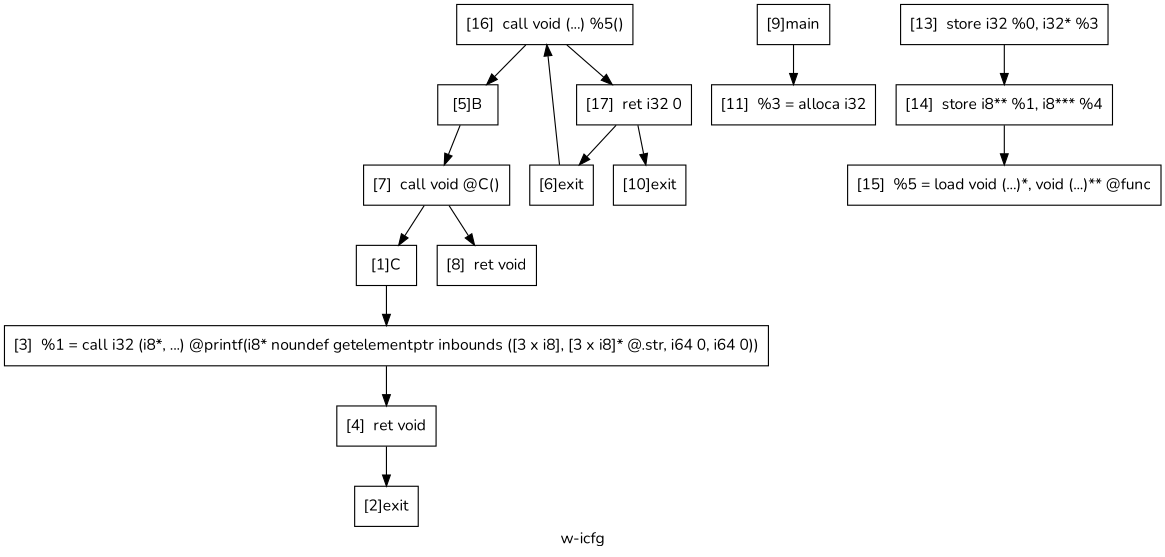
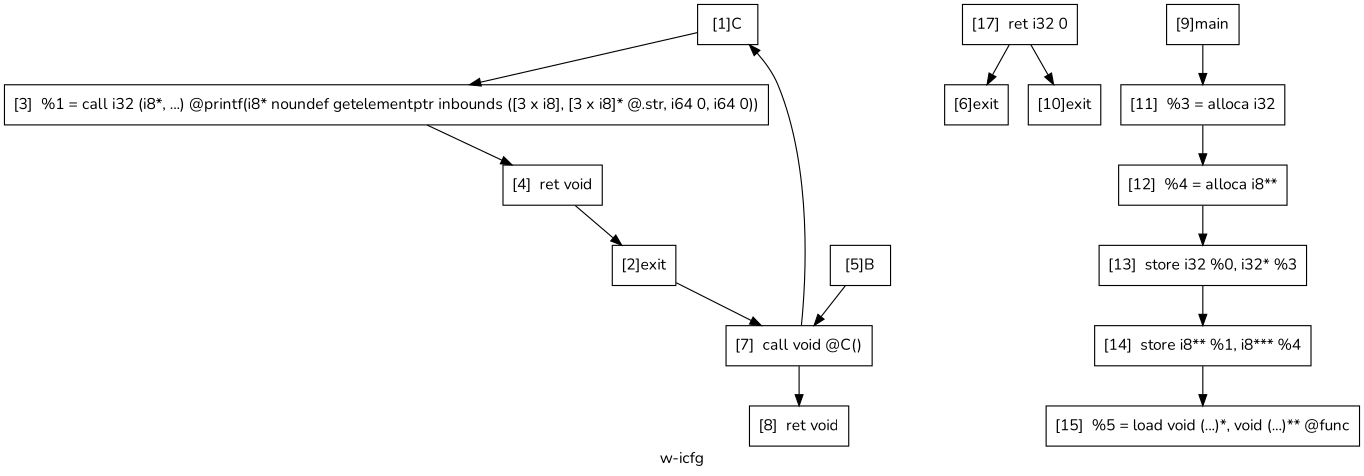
node "[16]  call void (...) %5()": removed
node "[12]  %4 = alloca i8**": added
edge "[2]exit" -> "[7]  call void @C()": added
